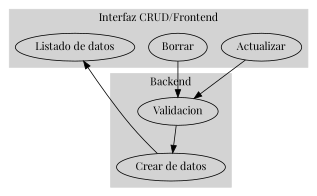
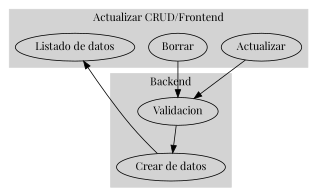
cluster "Interfaz CRUD/Frontend": label "Interfaz CRUD/Frontend" -> "Actualizar CRUD/Frontend"
